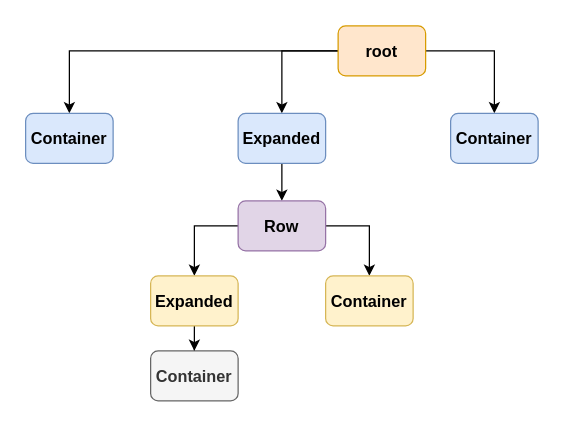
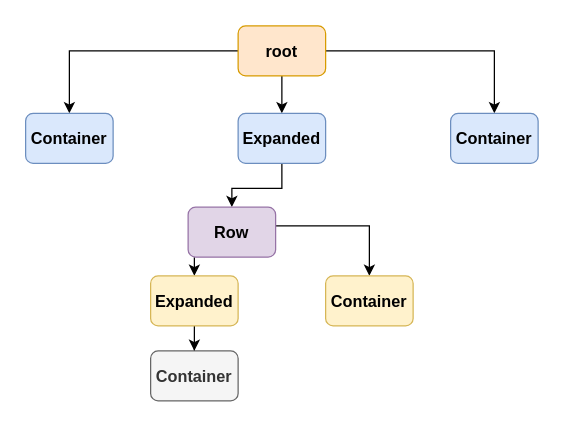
node "root": moved (382, 51) -> (282, 51)
node "Row": moved (282, 226) -> (232, 232)
